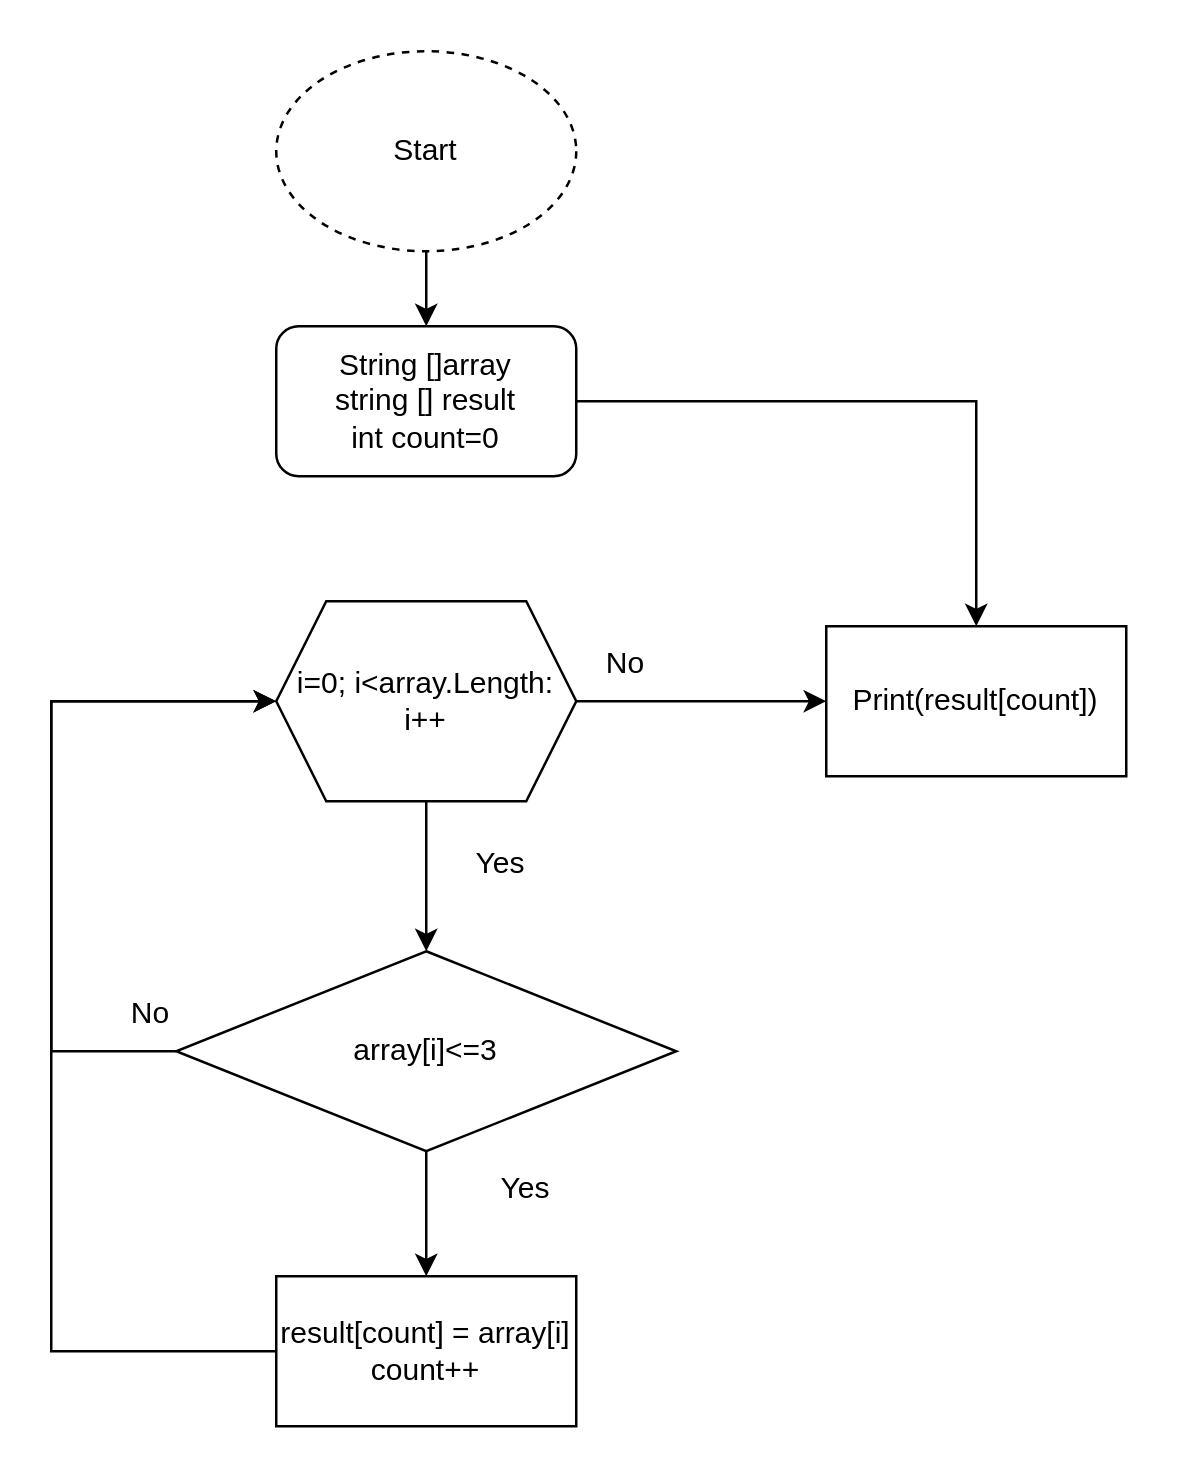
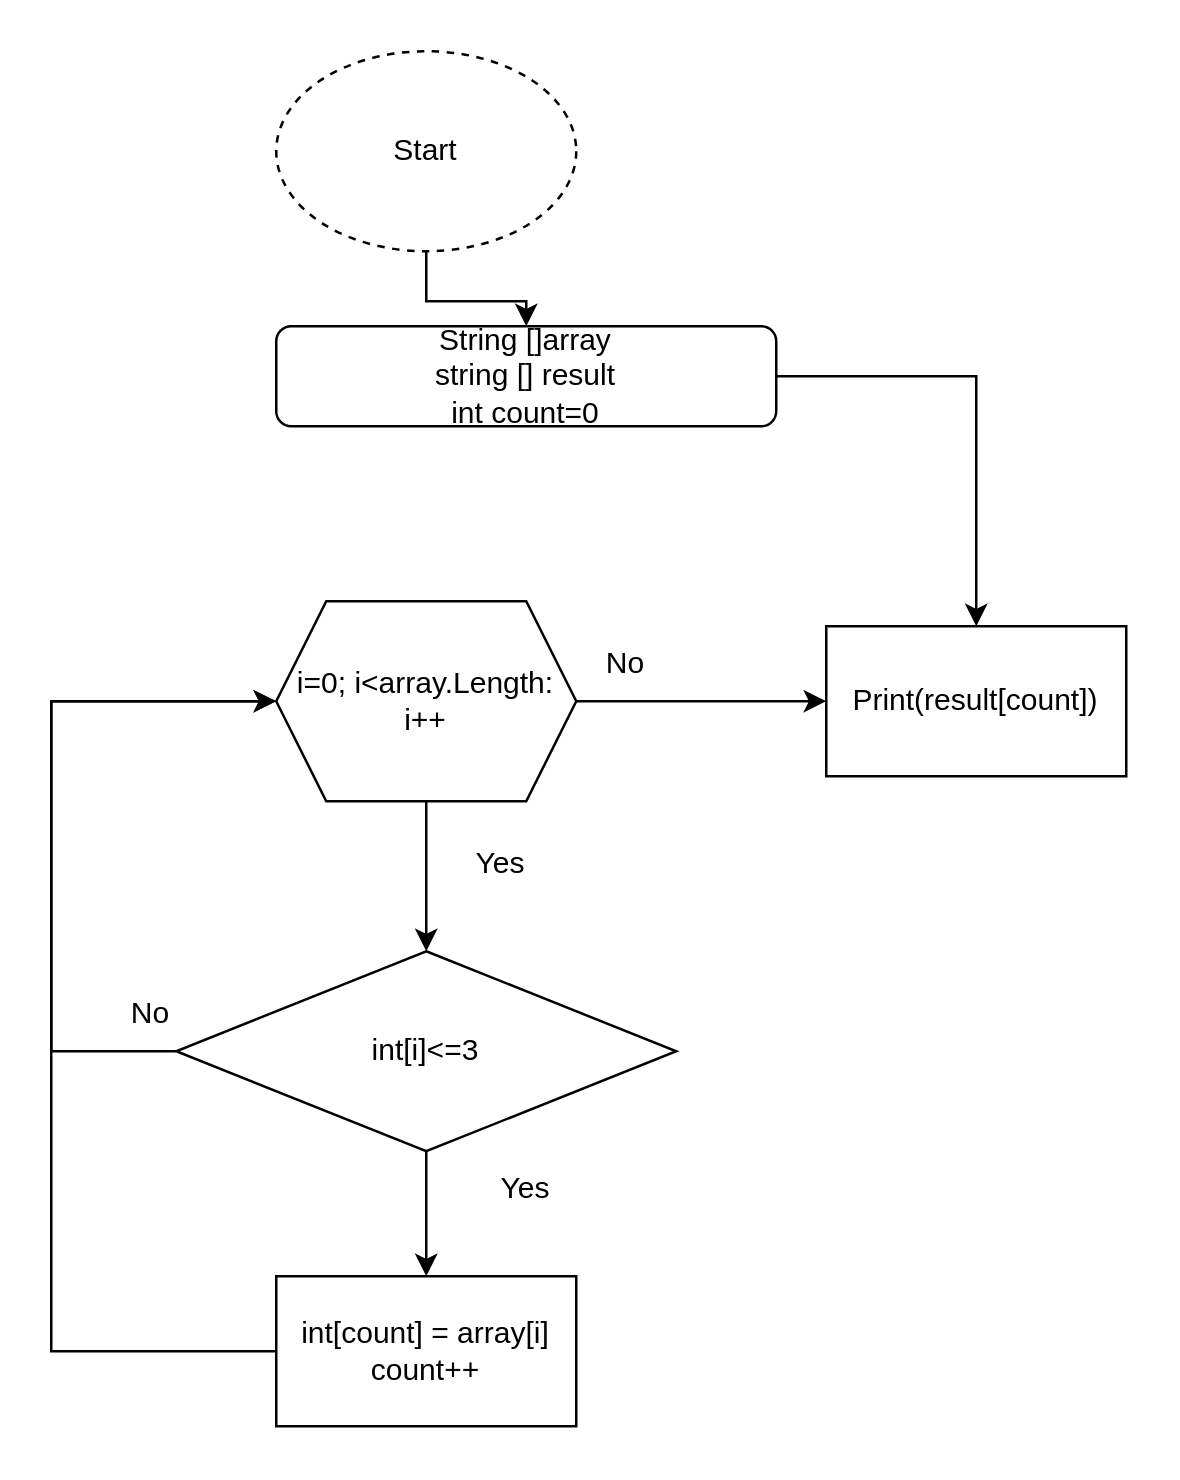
node "String []array string [] result int count=0": size 300x150 -> 500x100
node "array[i]<=3": label "array[i]<=3" -> "int[i]<=3"
node "result[count] = array[i] count++": label "result[count] = array[i] count++" -> "int[count] = array[i] count++"
